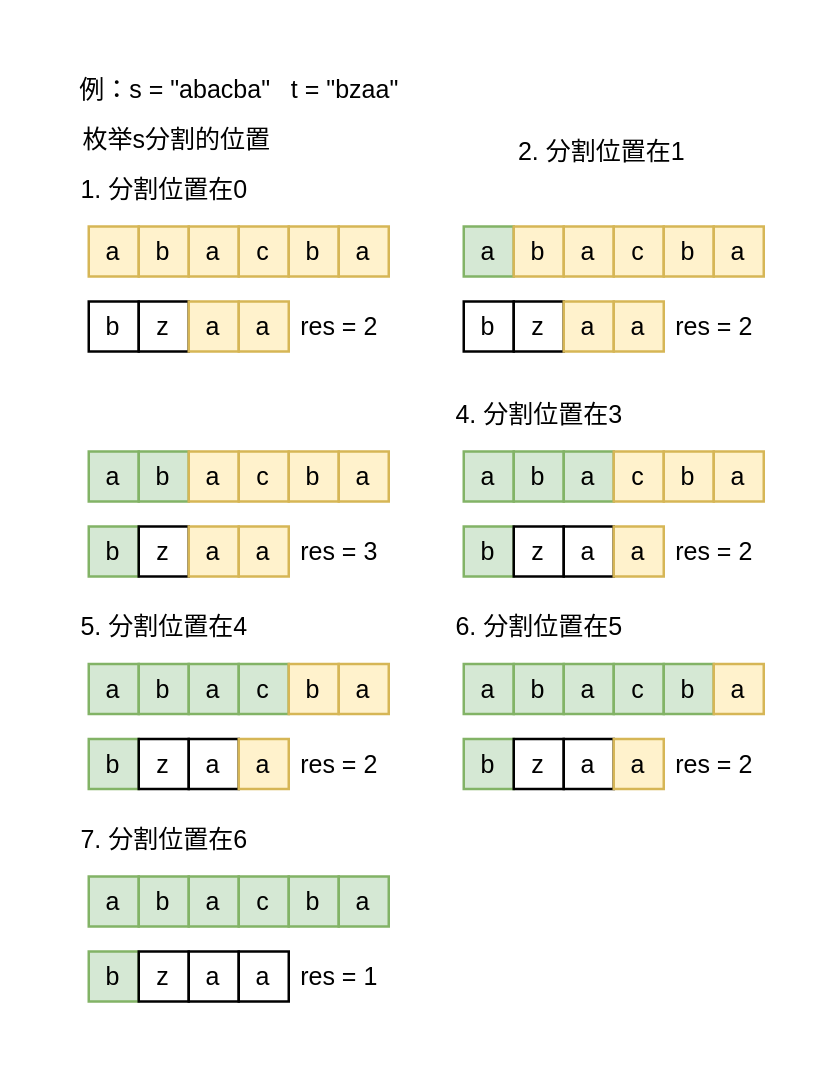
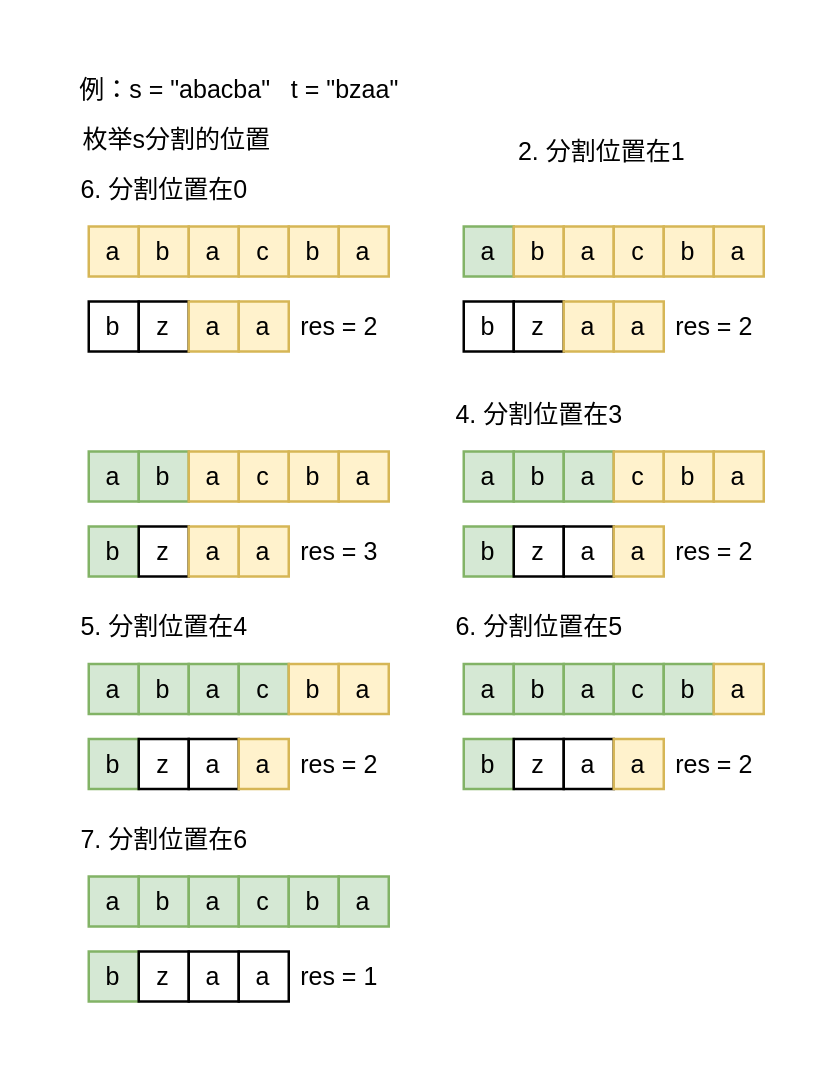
node "1. 分割位置在0": label "1. 分割位置在0" -> "6. 分割位置在0"
